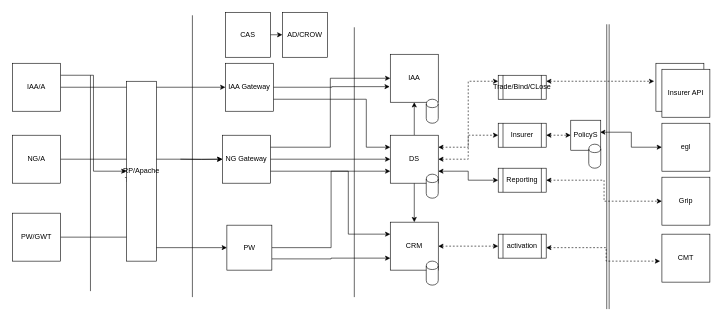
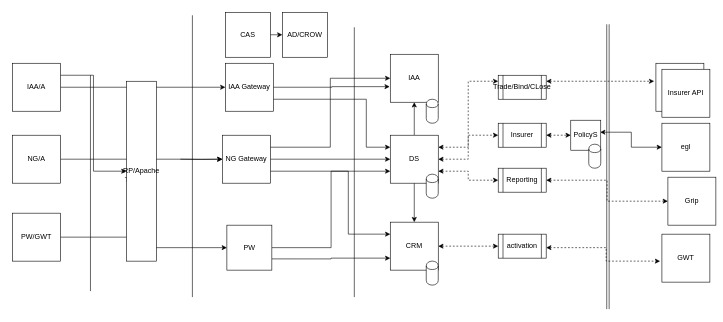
edge "DS" -- "Reporting": style solid -> dashed
node "Grip": moved (686, 201) -> (692, 201)
node "CMT": label "CMT" -> "GWT"
